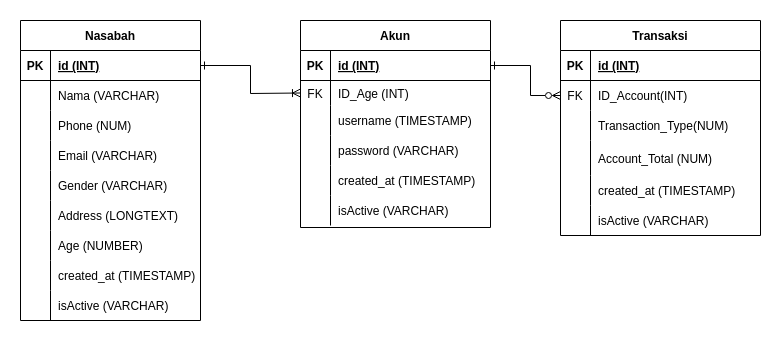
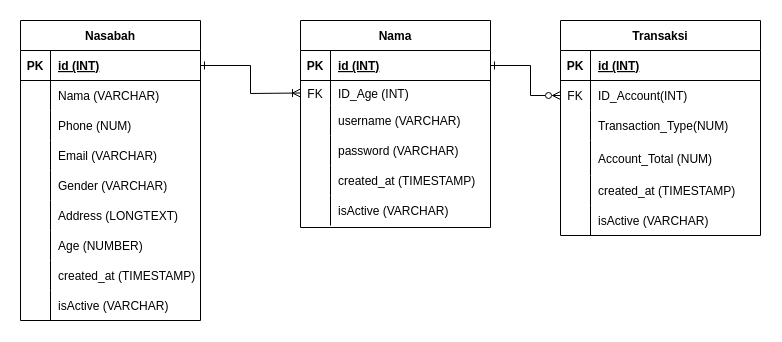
node "Akun": label "Akun" -> "Nama"
node "username (TIMESTAMP)": label "username (TIMESTAMP)" -> "username (VARCHAR)"
